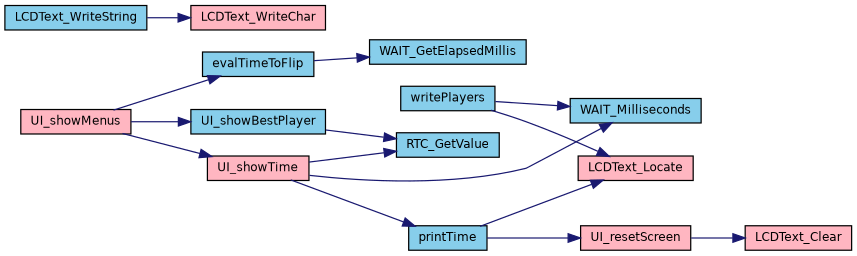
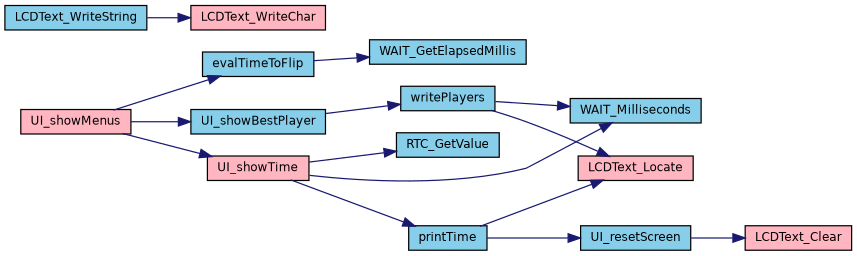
edge "UI_showBestPlayer" -> "RTC_GetValue": now "UI_showBestPlayer" -> "writePlayers"
node "UI_resetScreen": fillcolor lightpink -> skyblue
